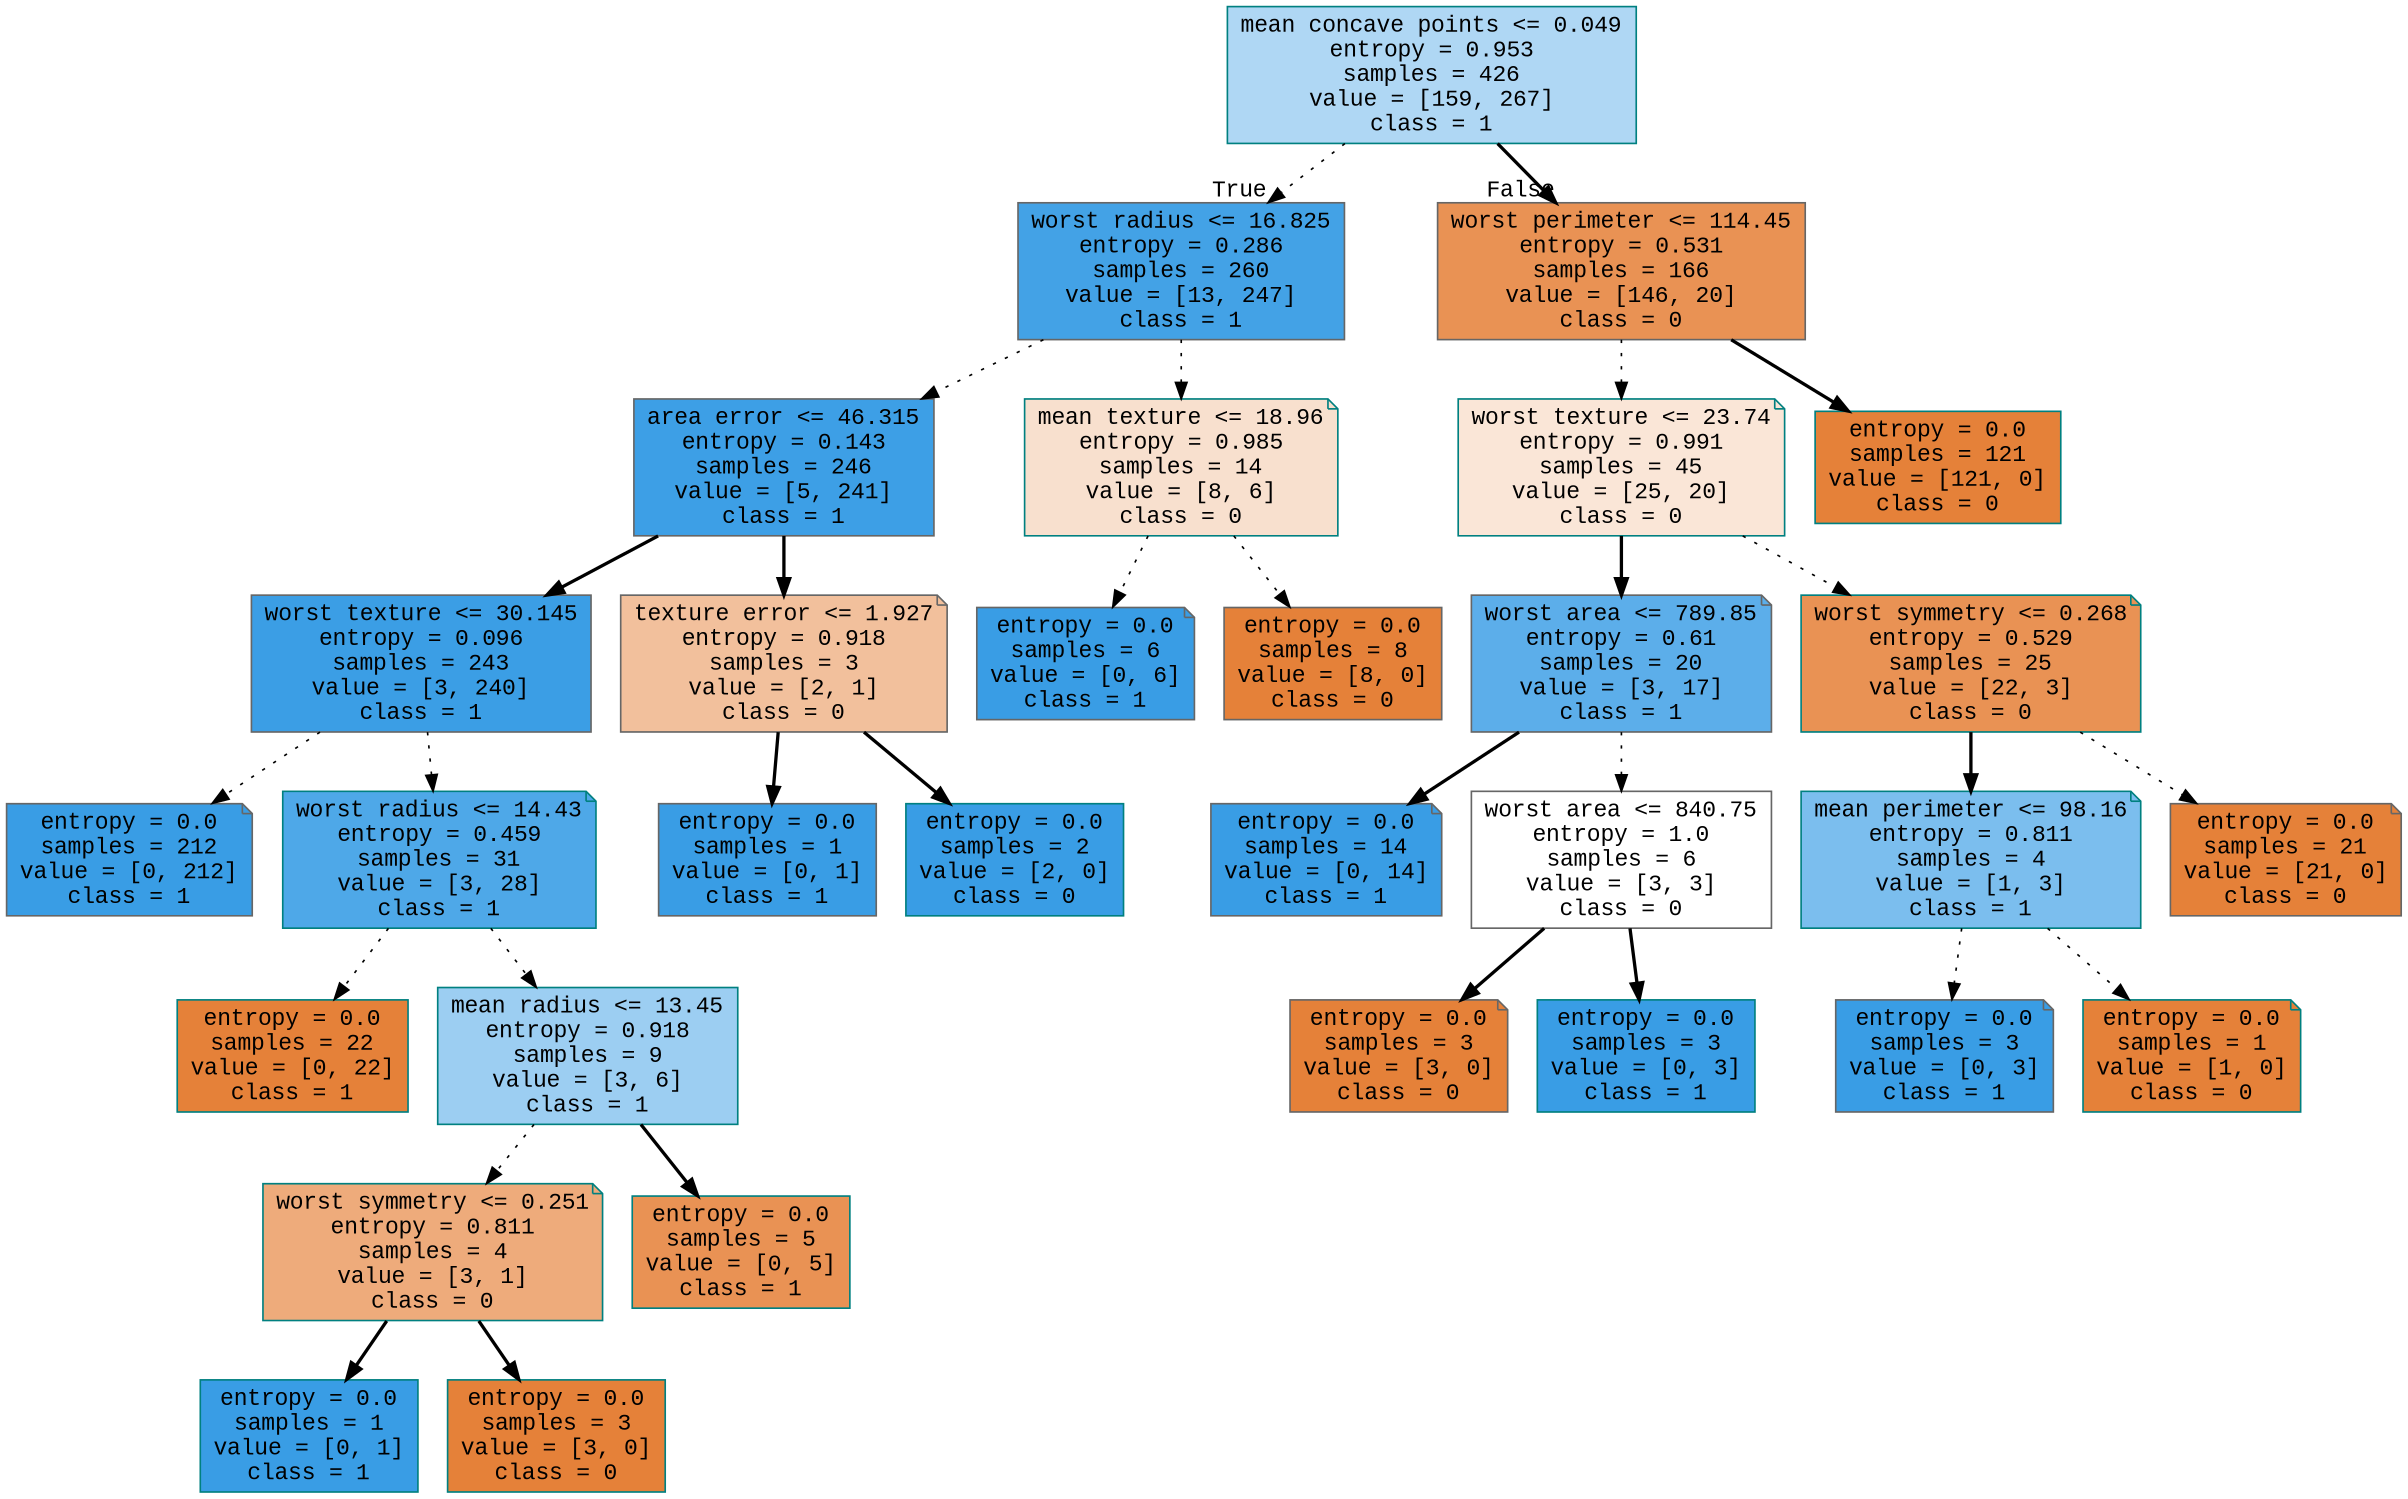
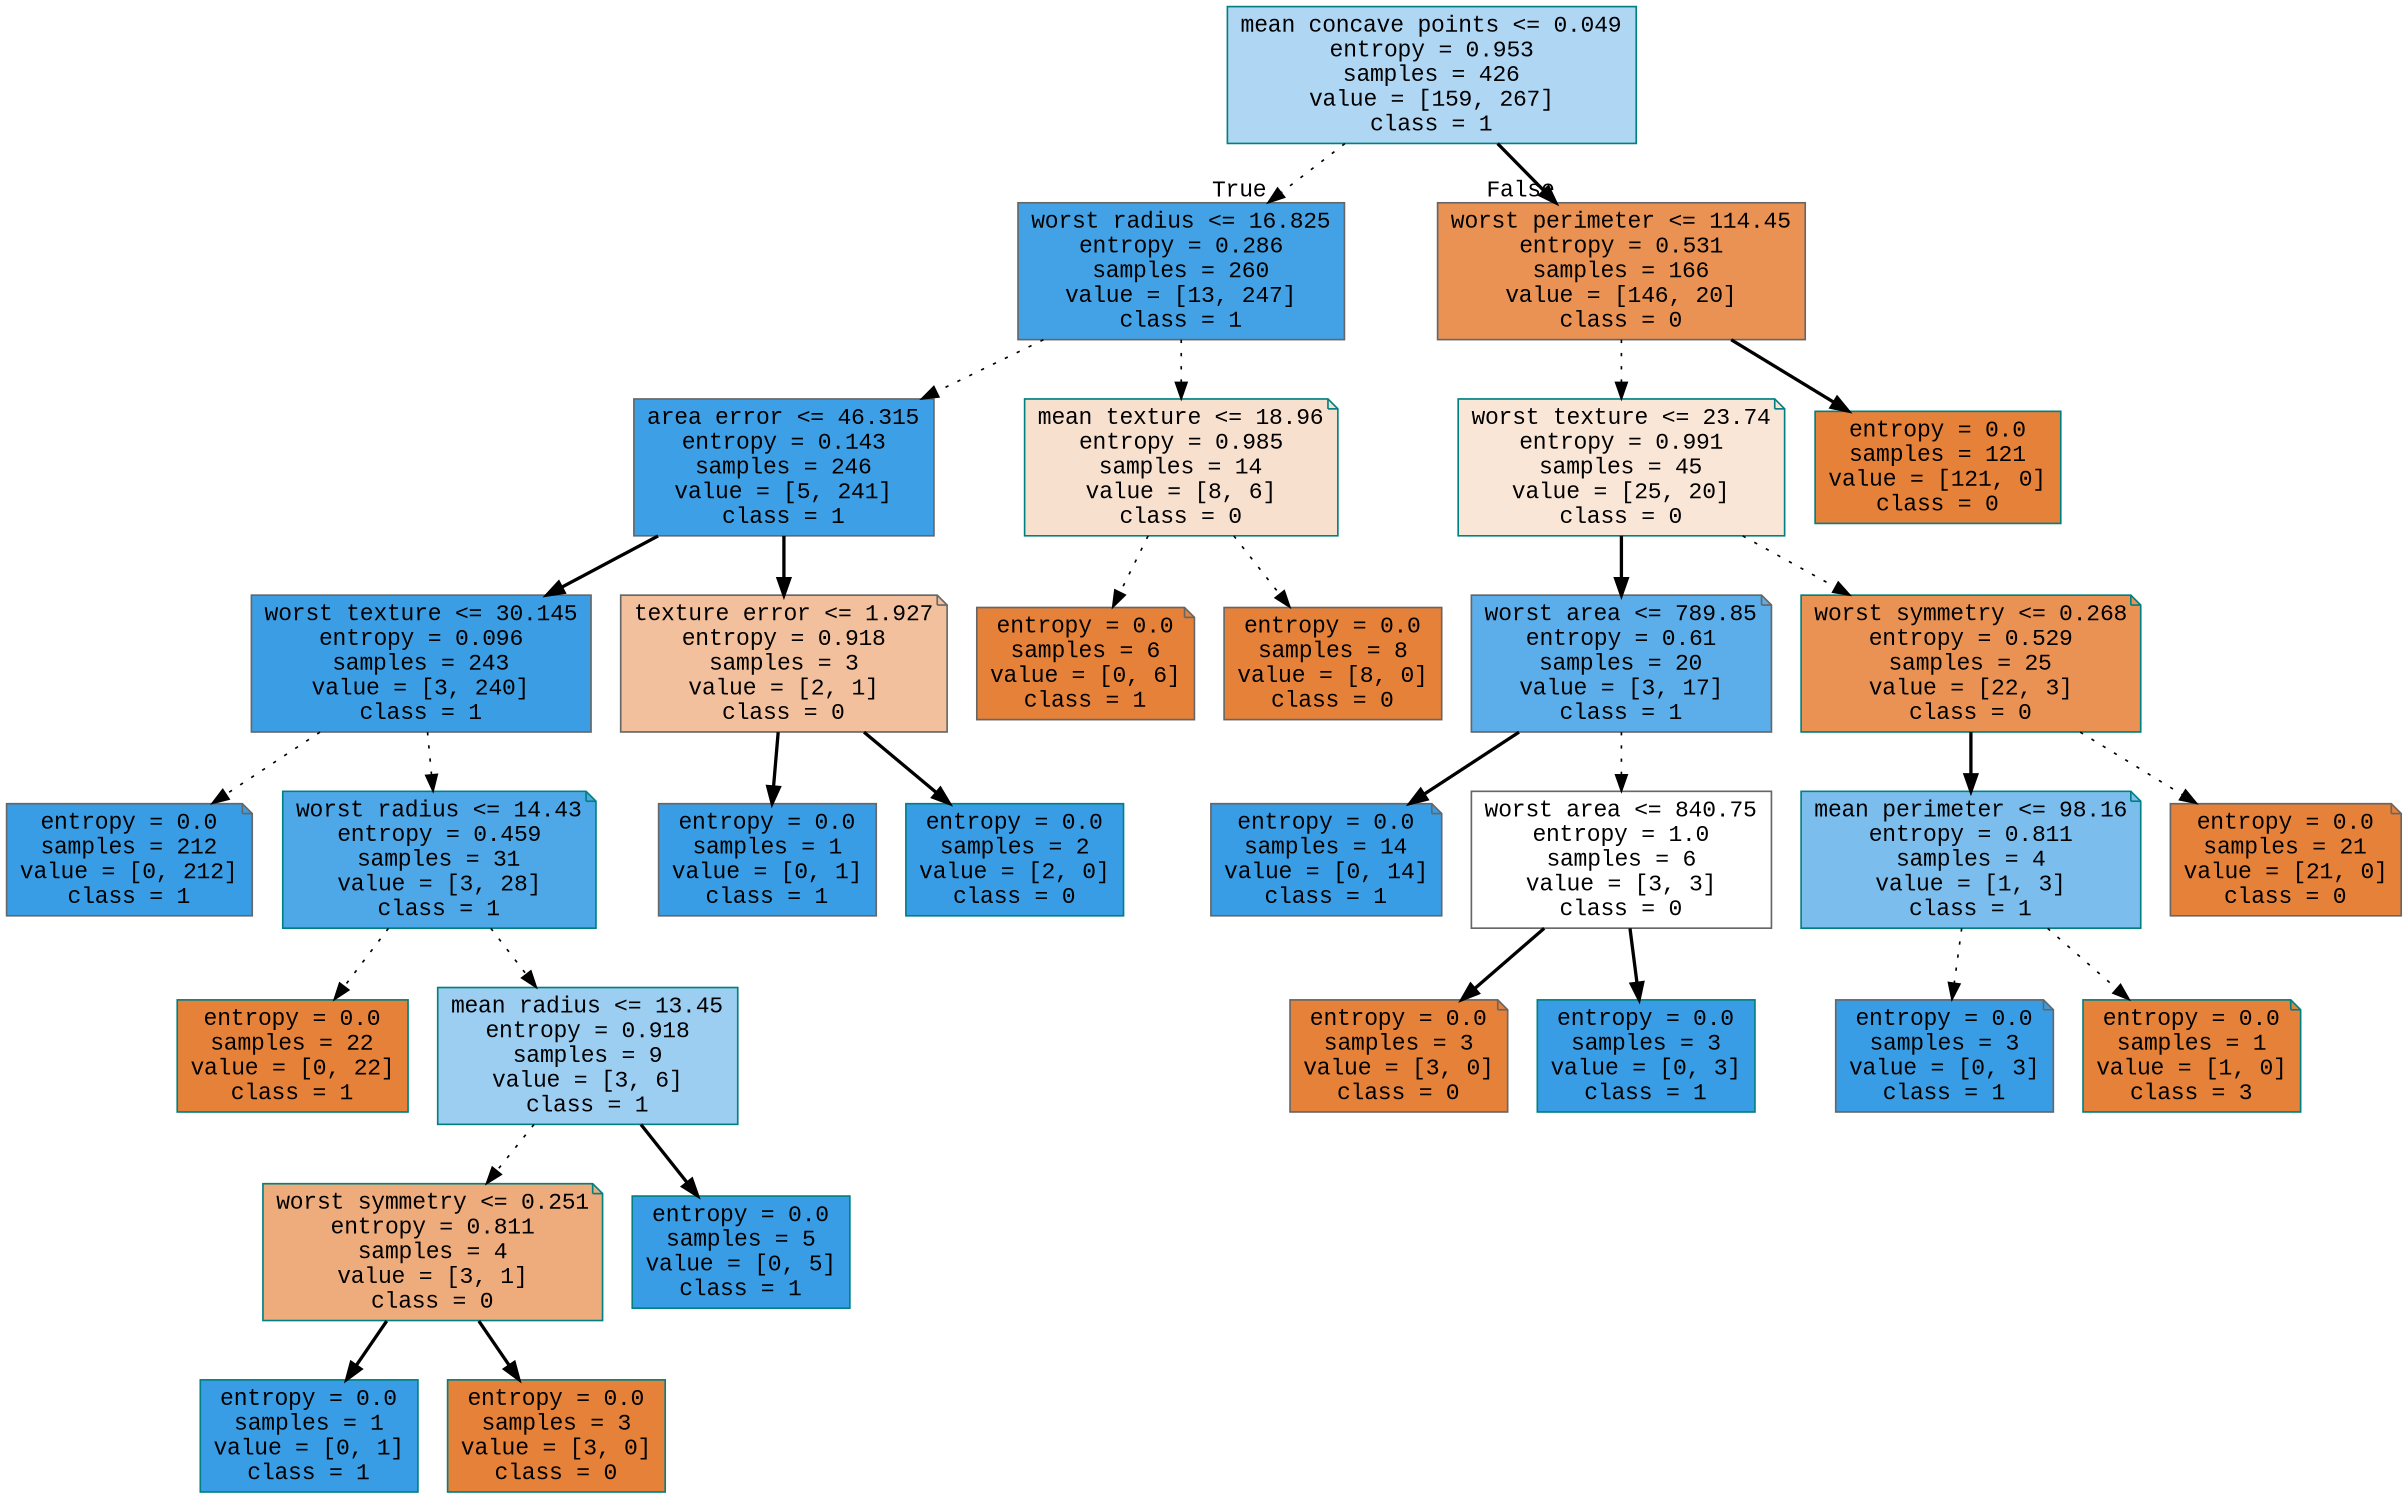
node "entropy = 0.0 samples = 6 value = [0, 6] class = 1": fillcolor #399de5 -> #e58139
node "entropy = 0.0 samples = 1 value = [1, 0] class = 0": label "entropy = 0.0 samples = 1 value = [1, 0] class = 0" -> "entropy = 0.0 samples = 1 value = [1, 0] class = 3"
node "entropy = 0.0 samples = 5 value = [0, 5] class = 1": fillcolor #e99254 -> #399de5
